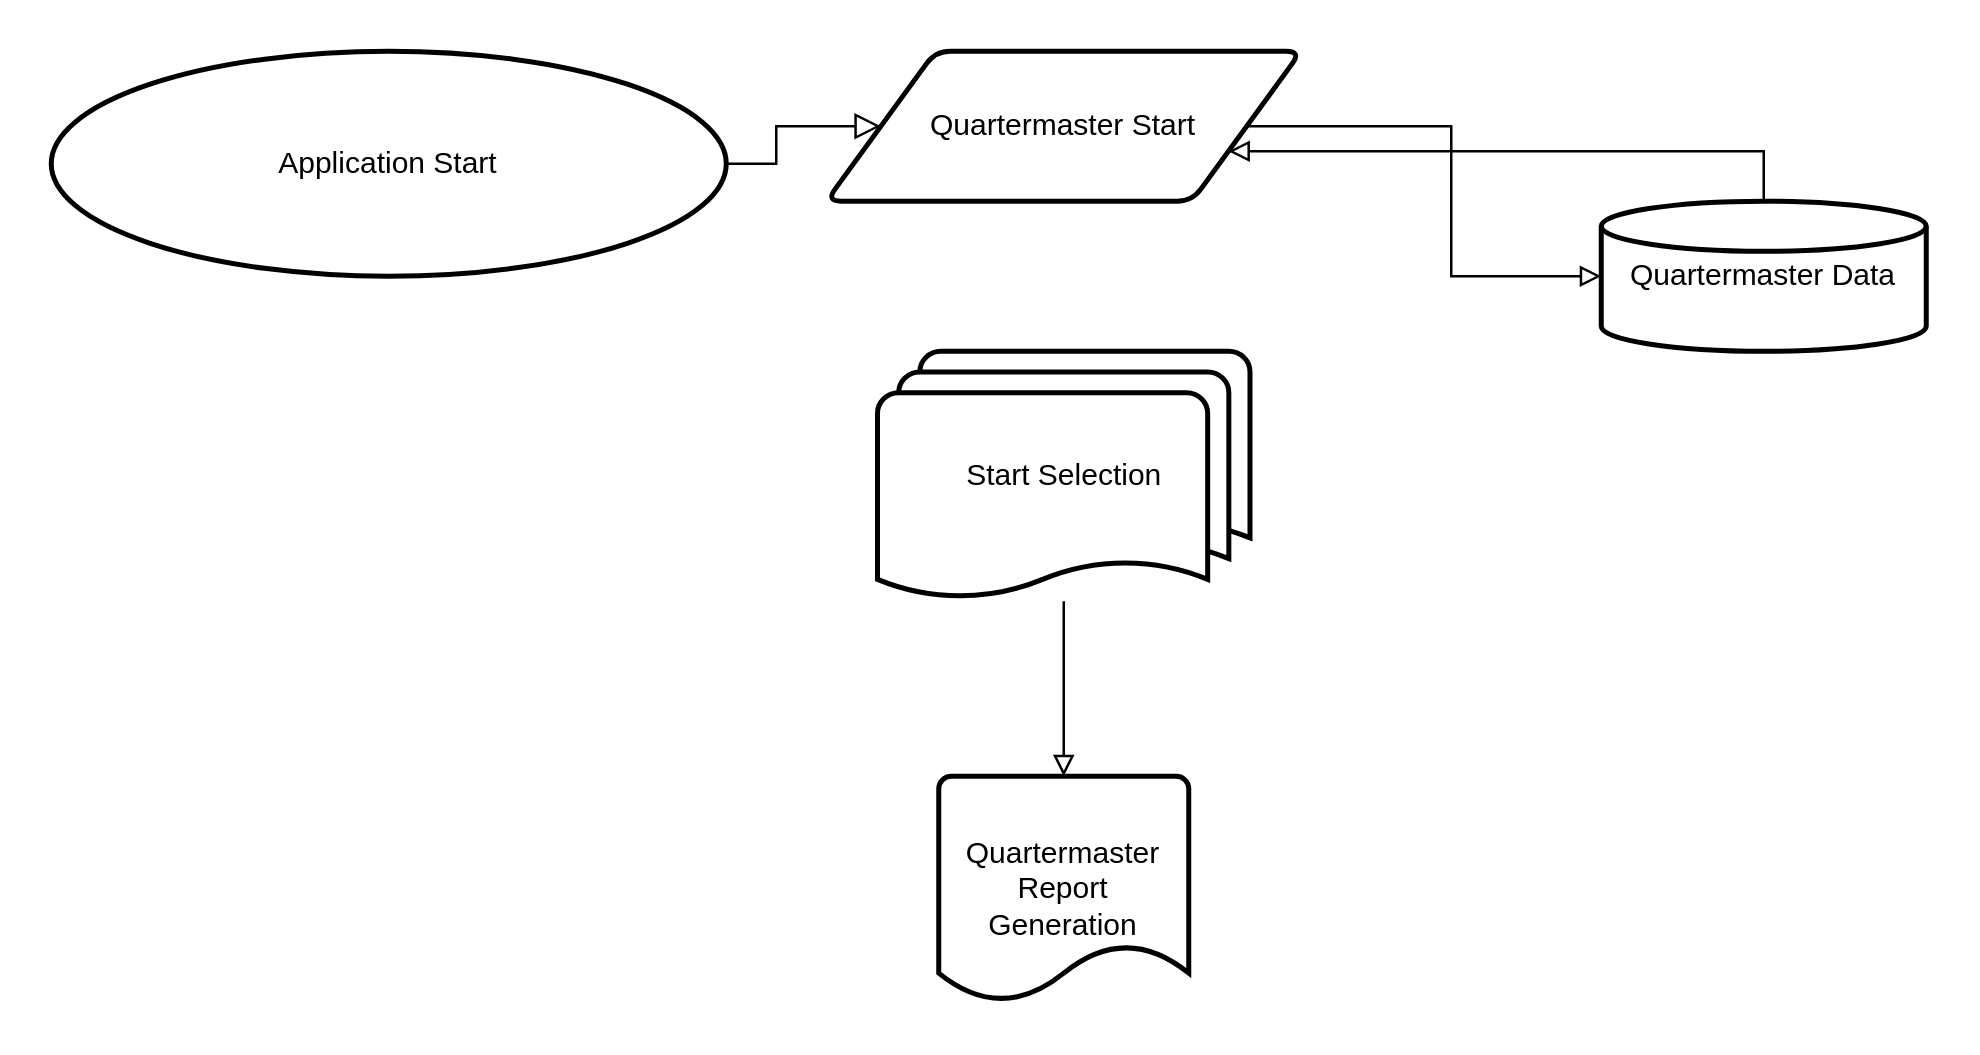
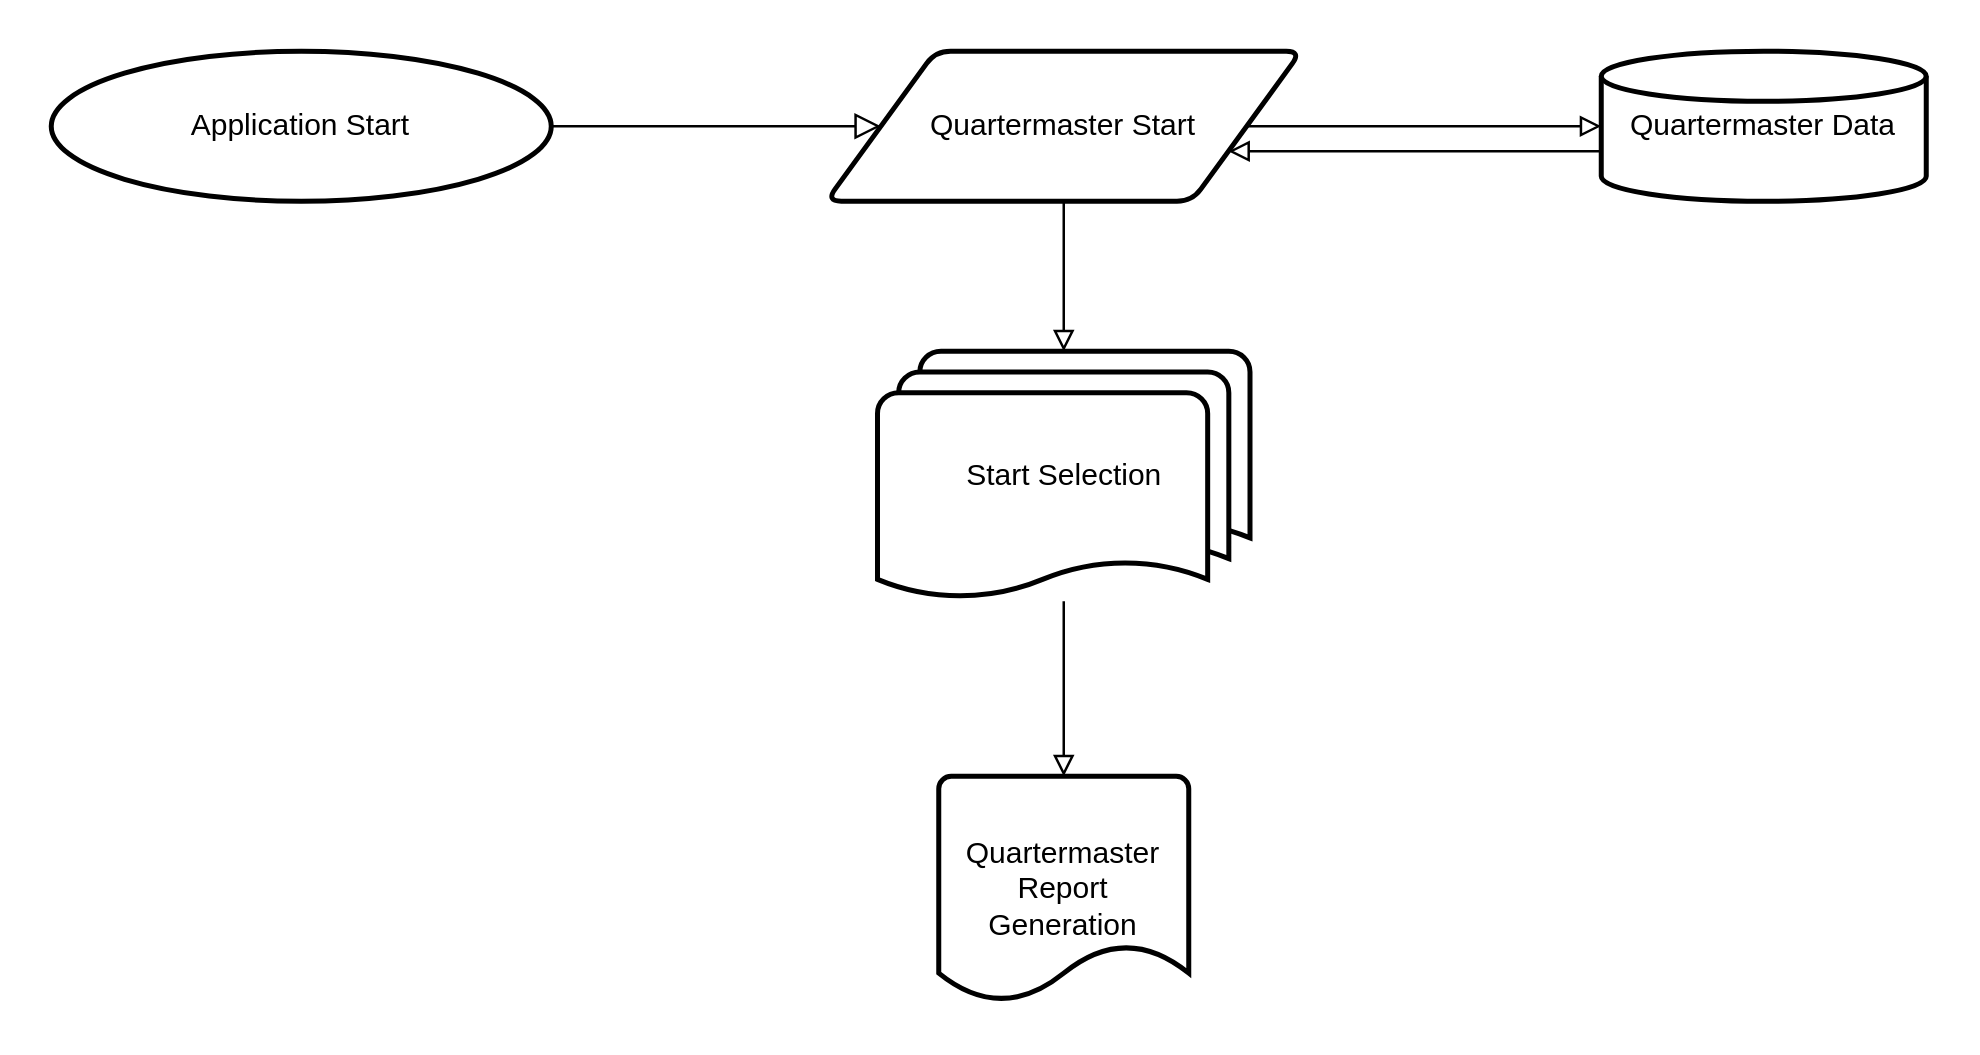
node "Application Start": size 675x225 -> 500x150
edge "Quartermaster Start" -> "Start Selection": added
node "Quartermaster Data": moved (1764, 276) -> (1764, 126)
